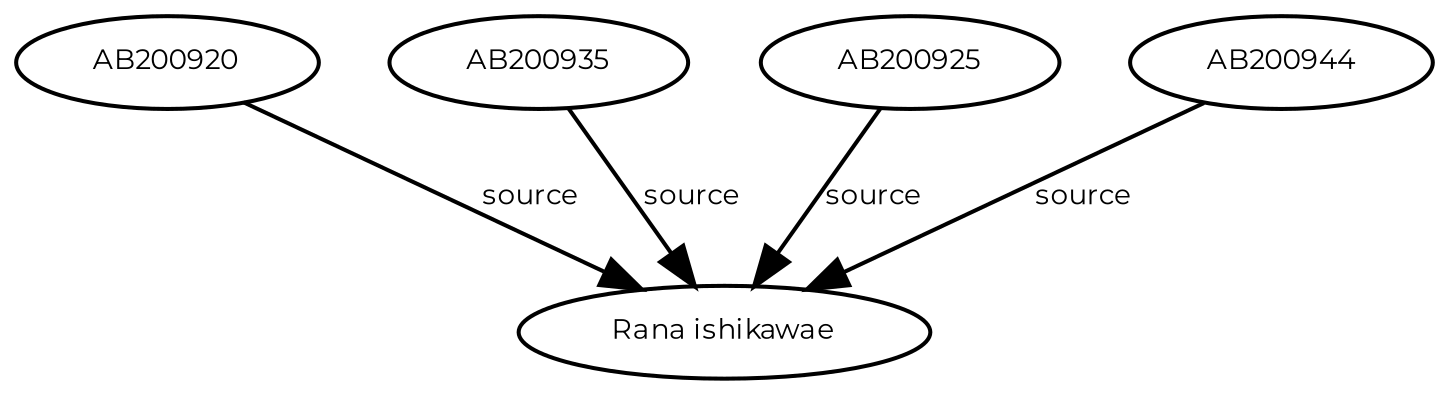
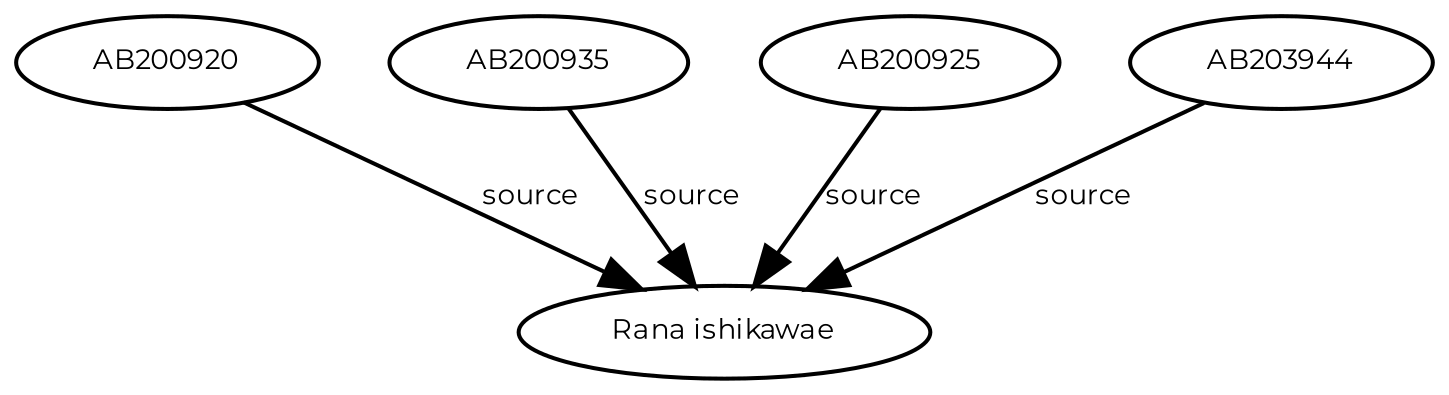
node "AB200944": label "AB200944" -> "AB203944"
